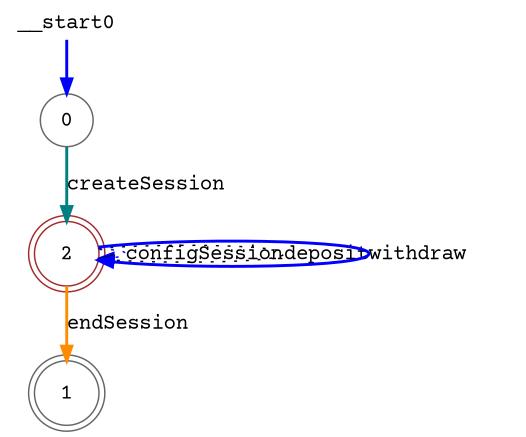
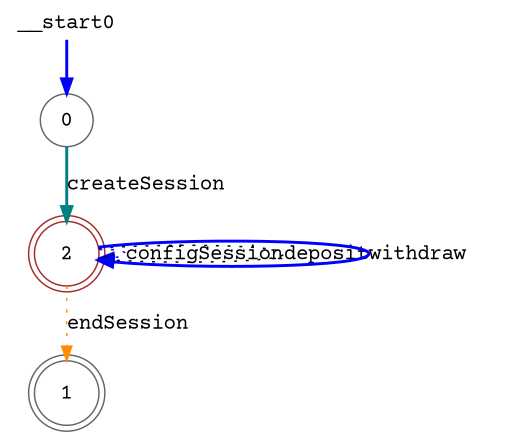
edge "2" -> "1": style bold -> dotted
